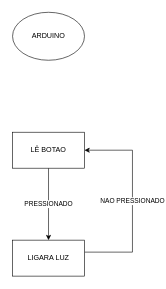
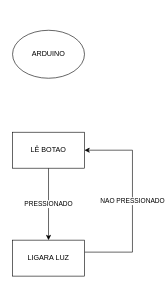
node "ARDUINO": moved (48, 36) -> (48, 54)
